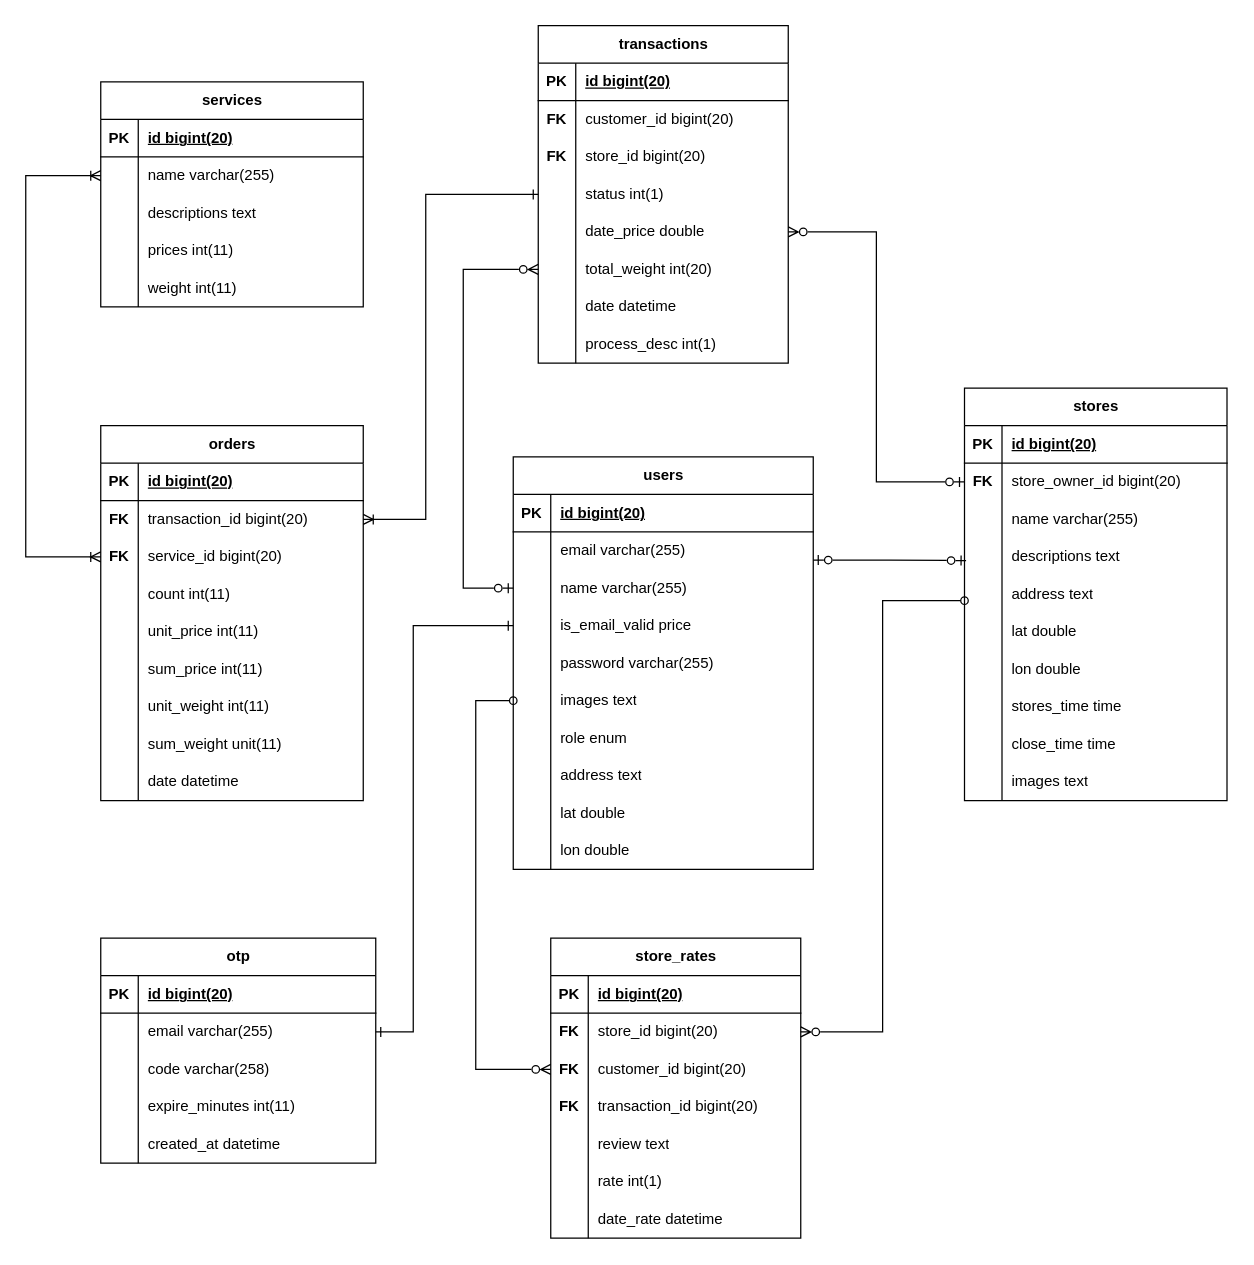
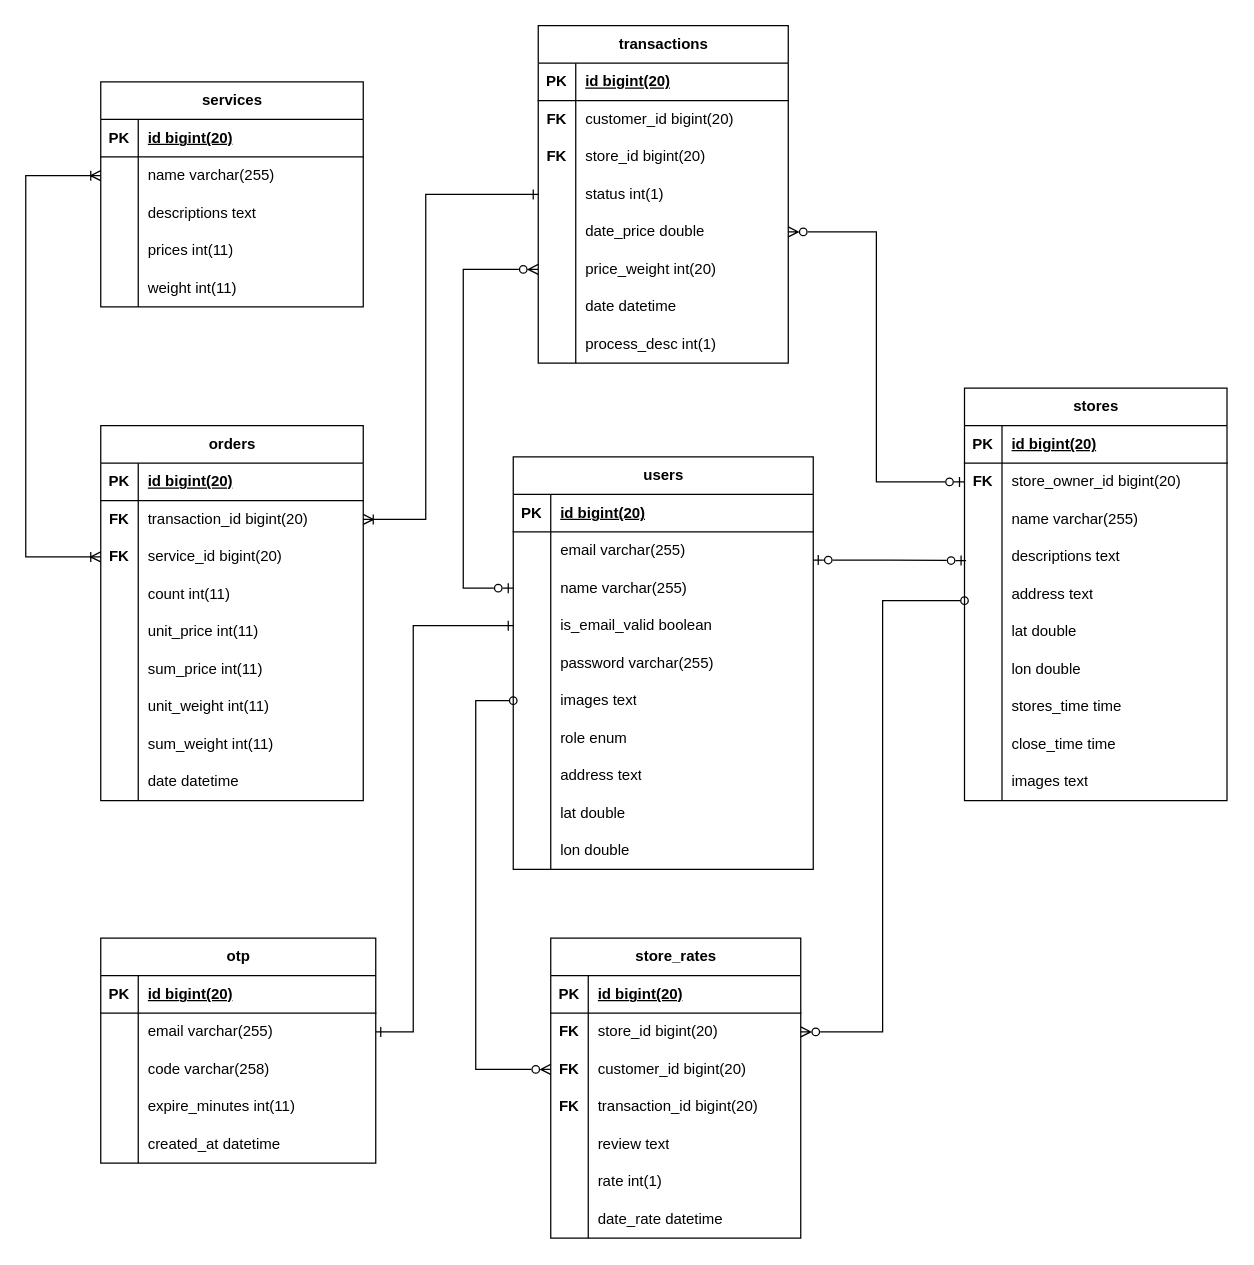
node "total_weight int(20)": label "total_weight int(20)" -> "price_weight int(20)"
node "is_email_valid price": label "is_email_valid price" -> "is_email_valid boolean"
node "sum_weight unit(11)": label "sum_weight unit(11)" -> "sum_weight int(11)"
